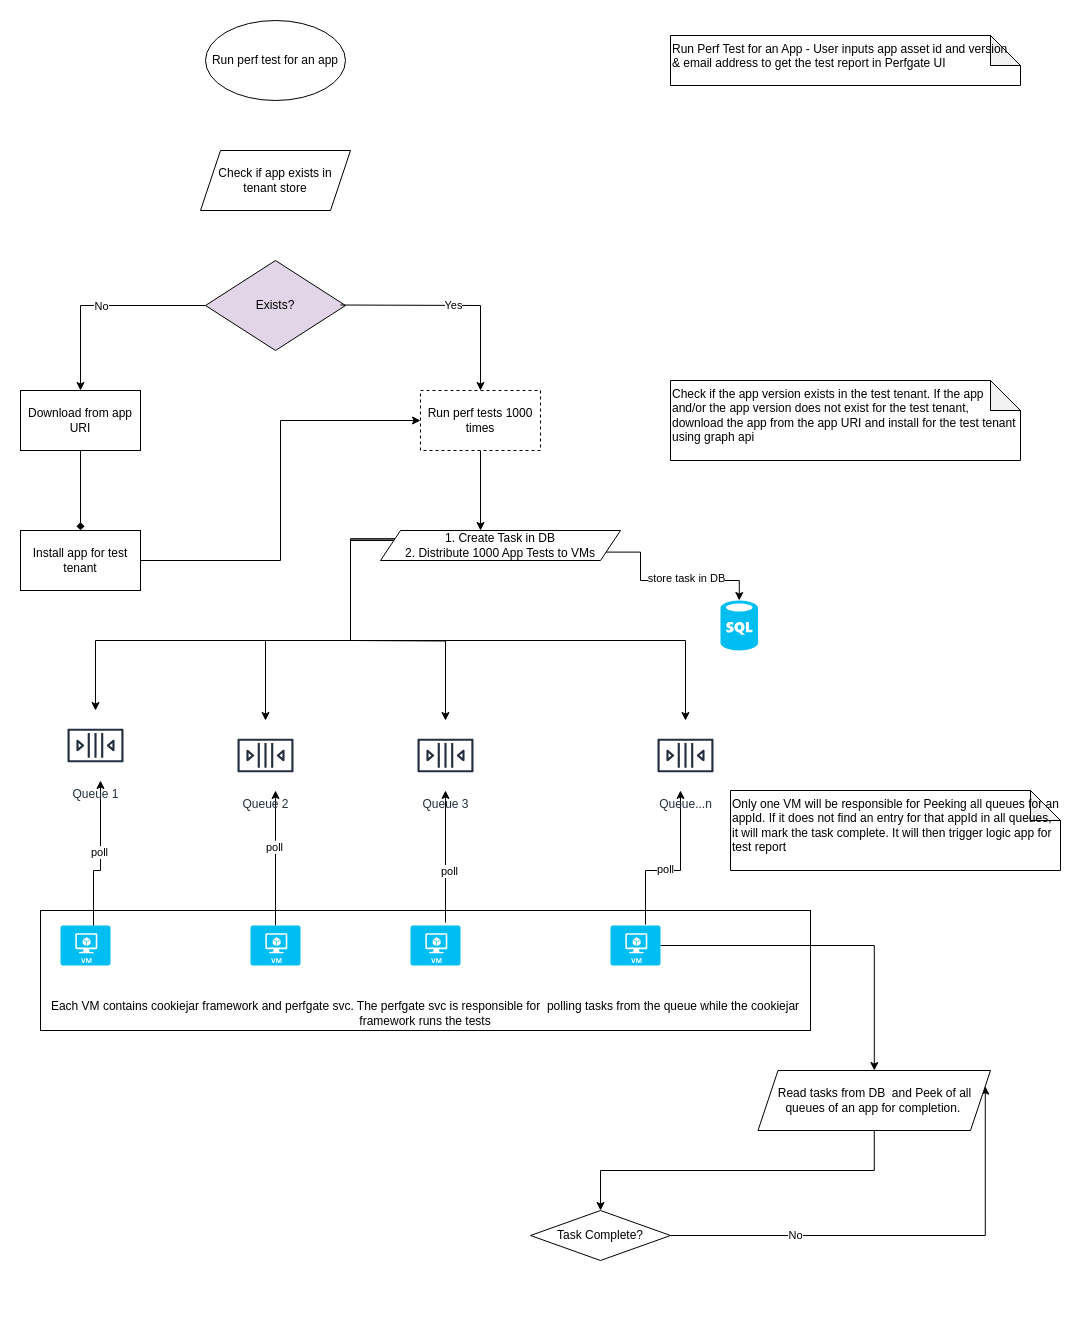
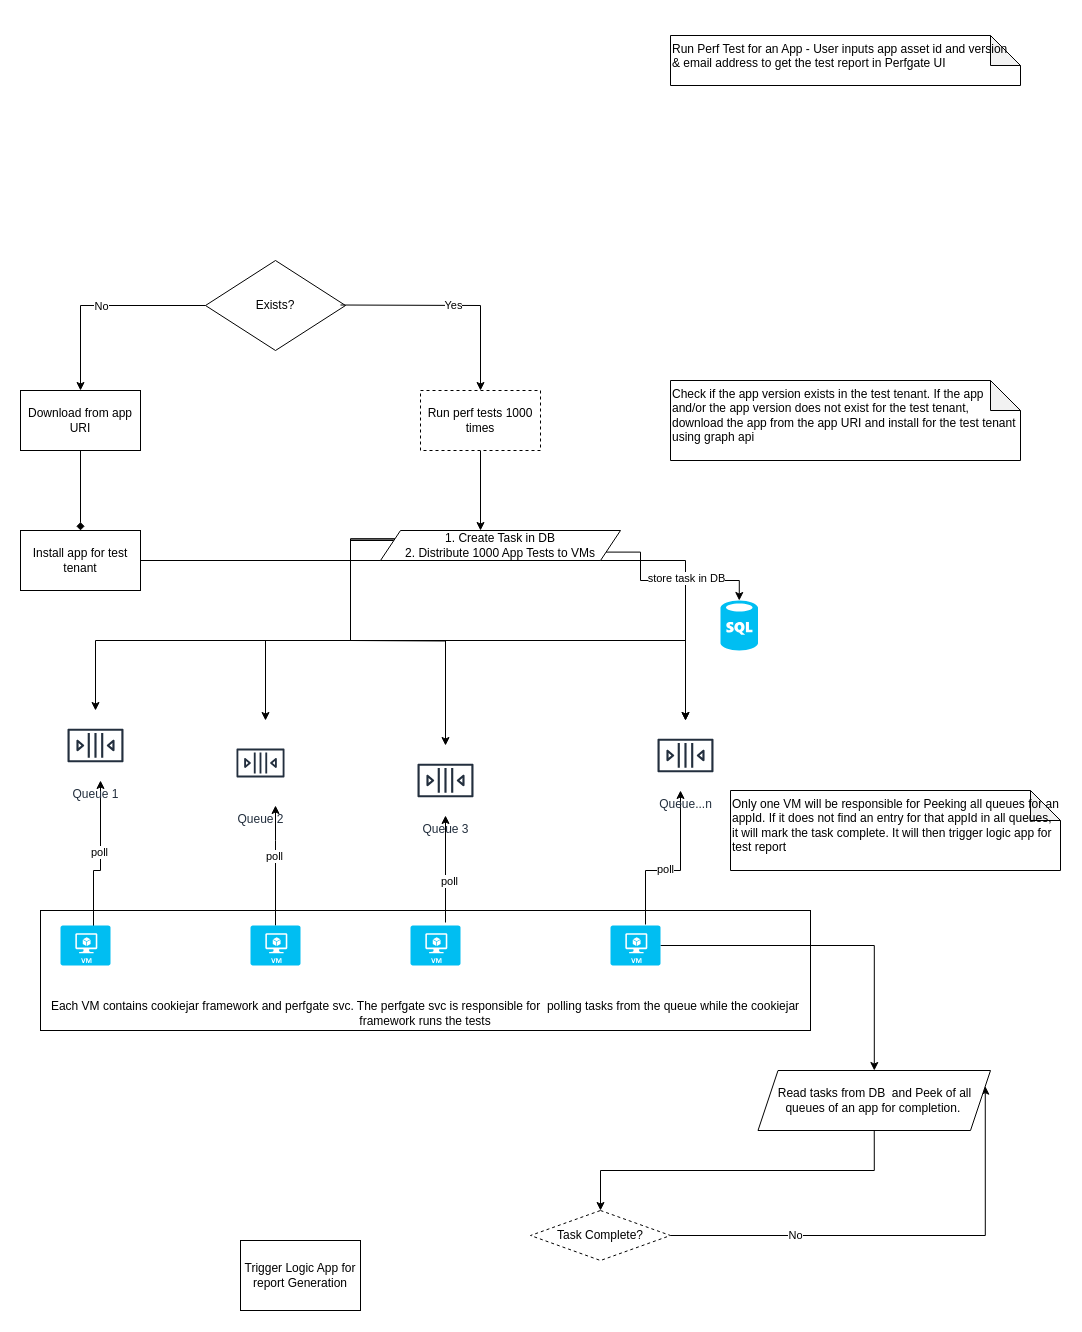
node "Run perf test for an app": removed
node "Check if app exists in tenant store": removed
node "Exists?": fillcolor #e1d5e7 -> #ffffff
edge "Install app for test tenant" -> "Run perf tests 1000 times": now "Install app for test tenant" -> "Queue...n"
node "Queue 2": size 70x70 -> 60x85
node "Queue 3": moved (446, 756) -> (446, 781)
node "Task Complete?": style solid -> dashed
node "Trigger Logic App for report Generation": added
